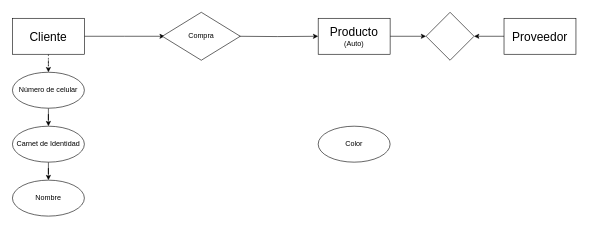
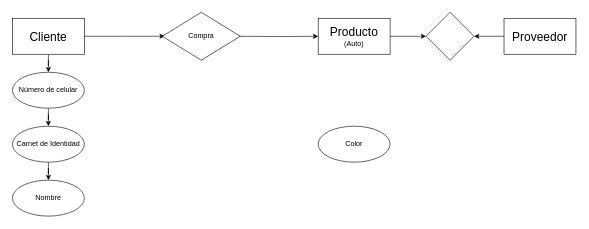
edge "Cliente" -> "Número de celular": style dashed -> solid
